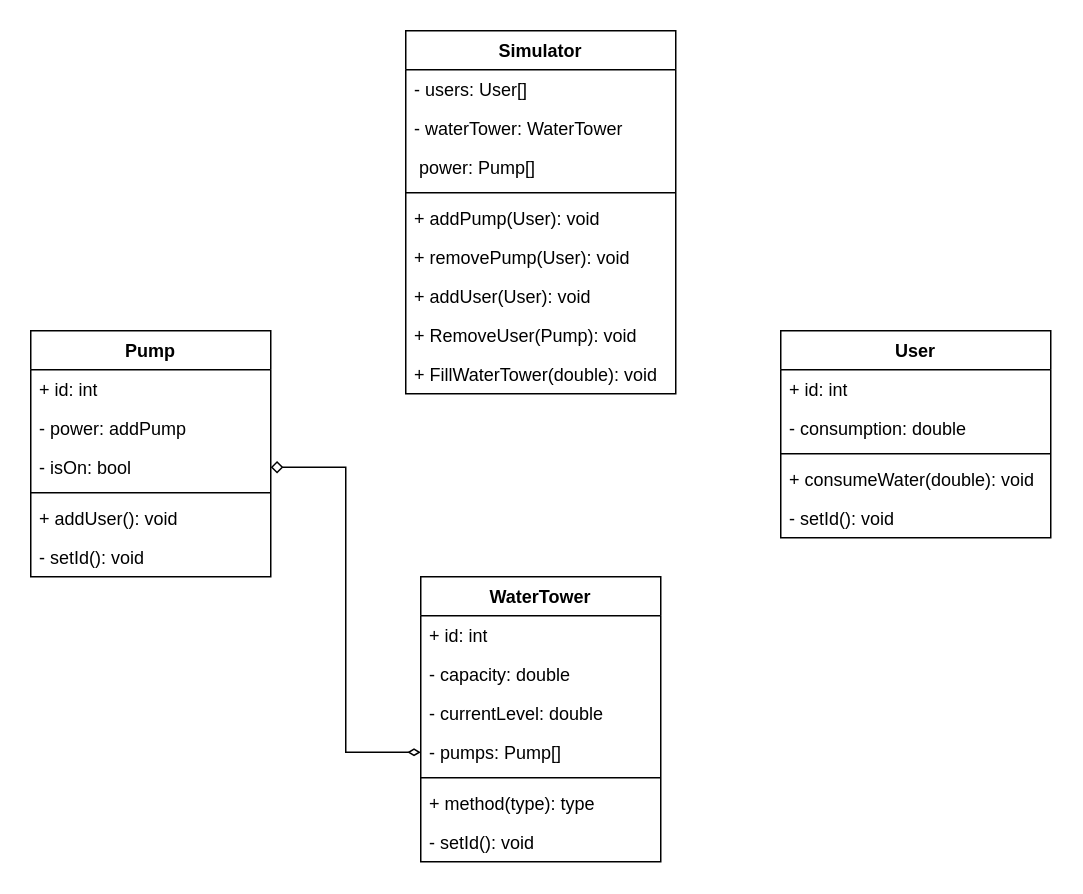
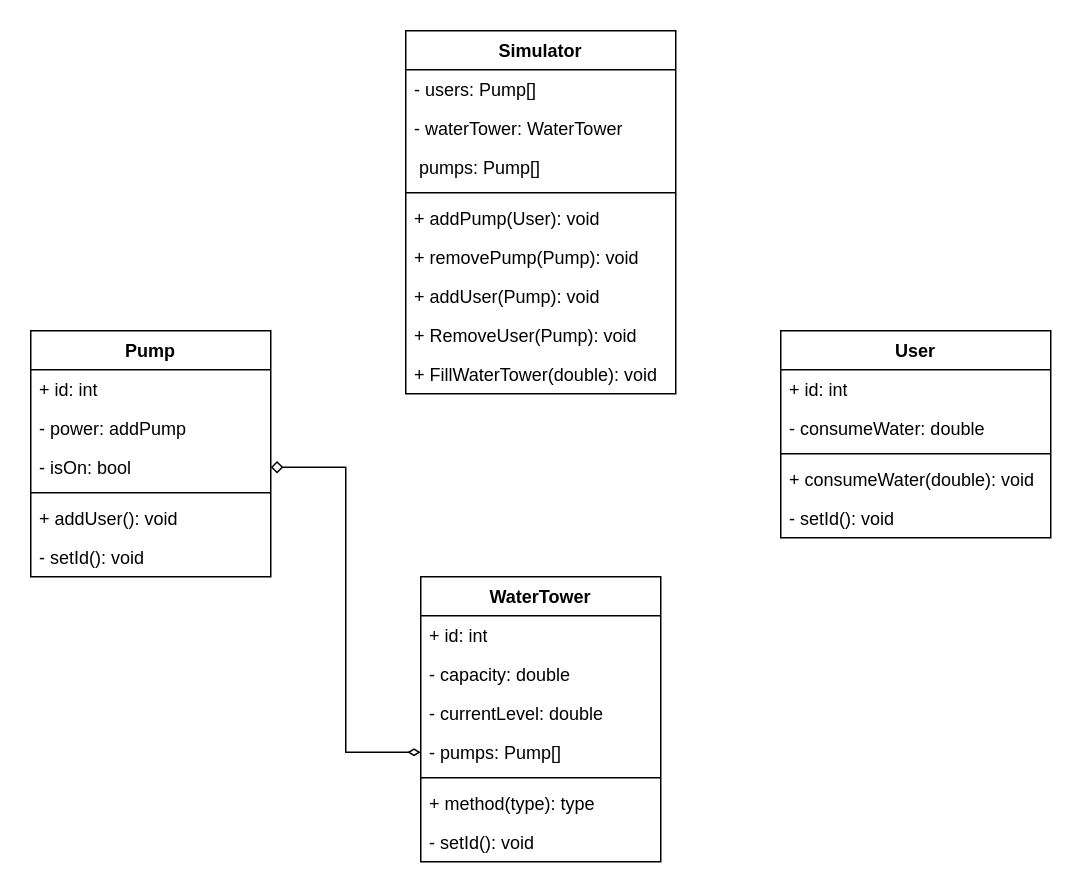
node "- users: User[]": label "- users: User[]" -> "- users: Pump[]"
node "power: Pump[]": label "power: Pump[]" -> "pumps: Pump[]"
node "+ removePump(User): void": label "+ removePump(User): void" -> "+ removePump(Pump): void"
node "+ addUser(User): void": label "+ addUser(User): void" -> "+ addUser(Pump): void"
node "- consumption: double": label "- consumption: double" -> "- consumeWater: double"
